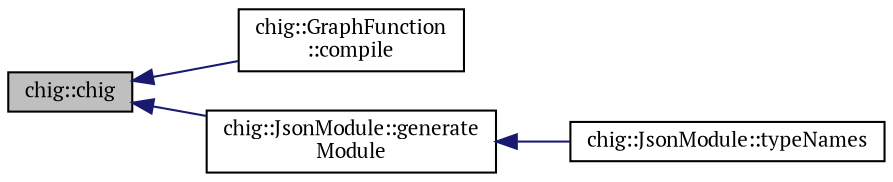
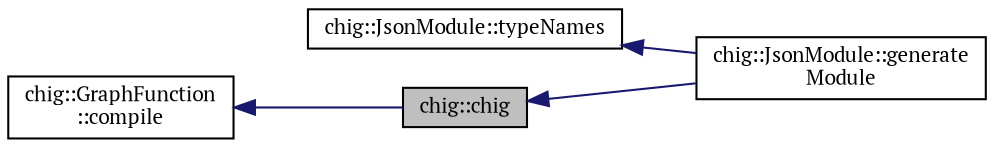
edge "chig::GraphFunction ::compile" -> "chig::chig": reversed
edge "chig::JsonModule::typeNames" -> "chig::JsonModule::generate Module": reversed
